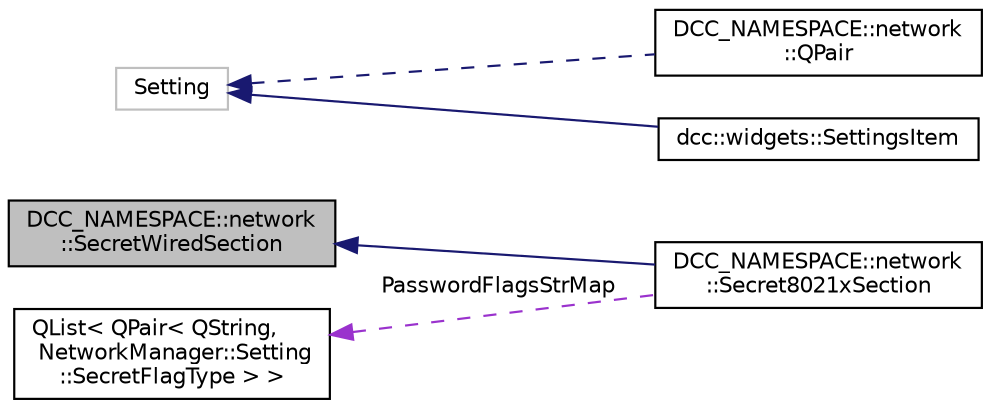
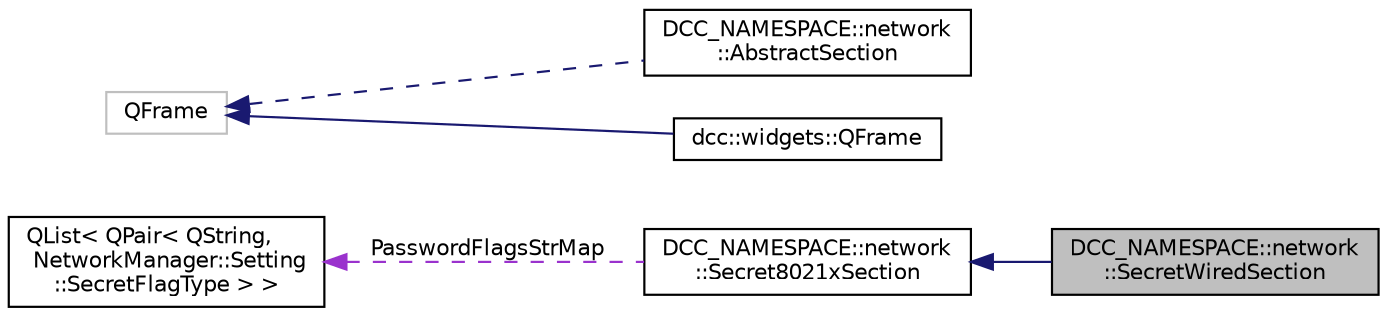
node "DCC_NAMESPACE::network ::QPair": label "DCC_NAMESPACE::network ::QPair" -> "DCC_NAMESPACE::network ::AbstractSection"
node "Setting": label "Setting" -> "QFrame"
node "dcc::widgets::SettingsItem": label "dcc::widgets::SettingsItem" -> "dcc::widgets::QFrame"
edge "DCC_NAMESPACE::network ::Secret8021xSection" -> "DCC_NAMESPACE::network ::SecretWiredSection": reversed
